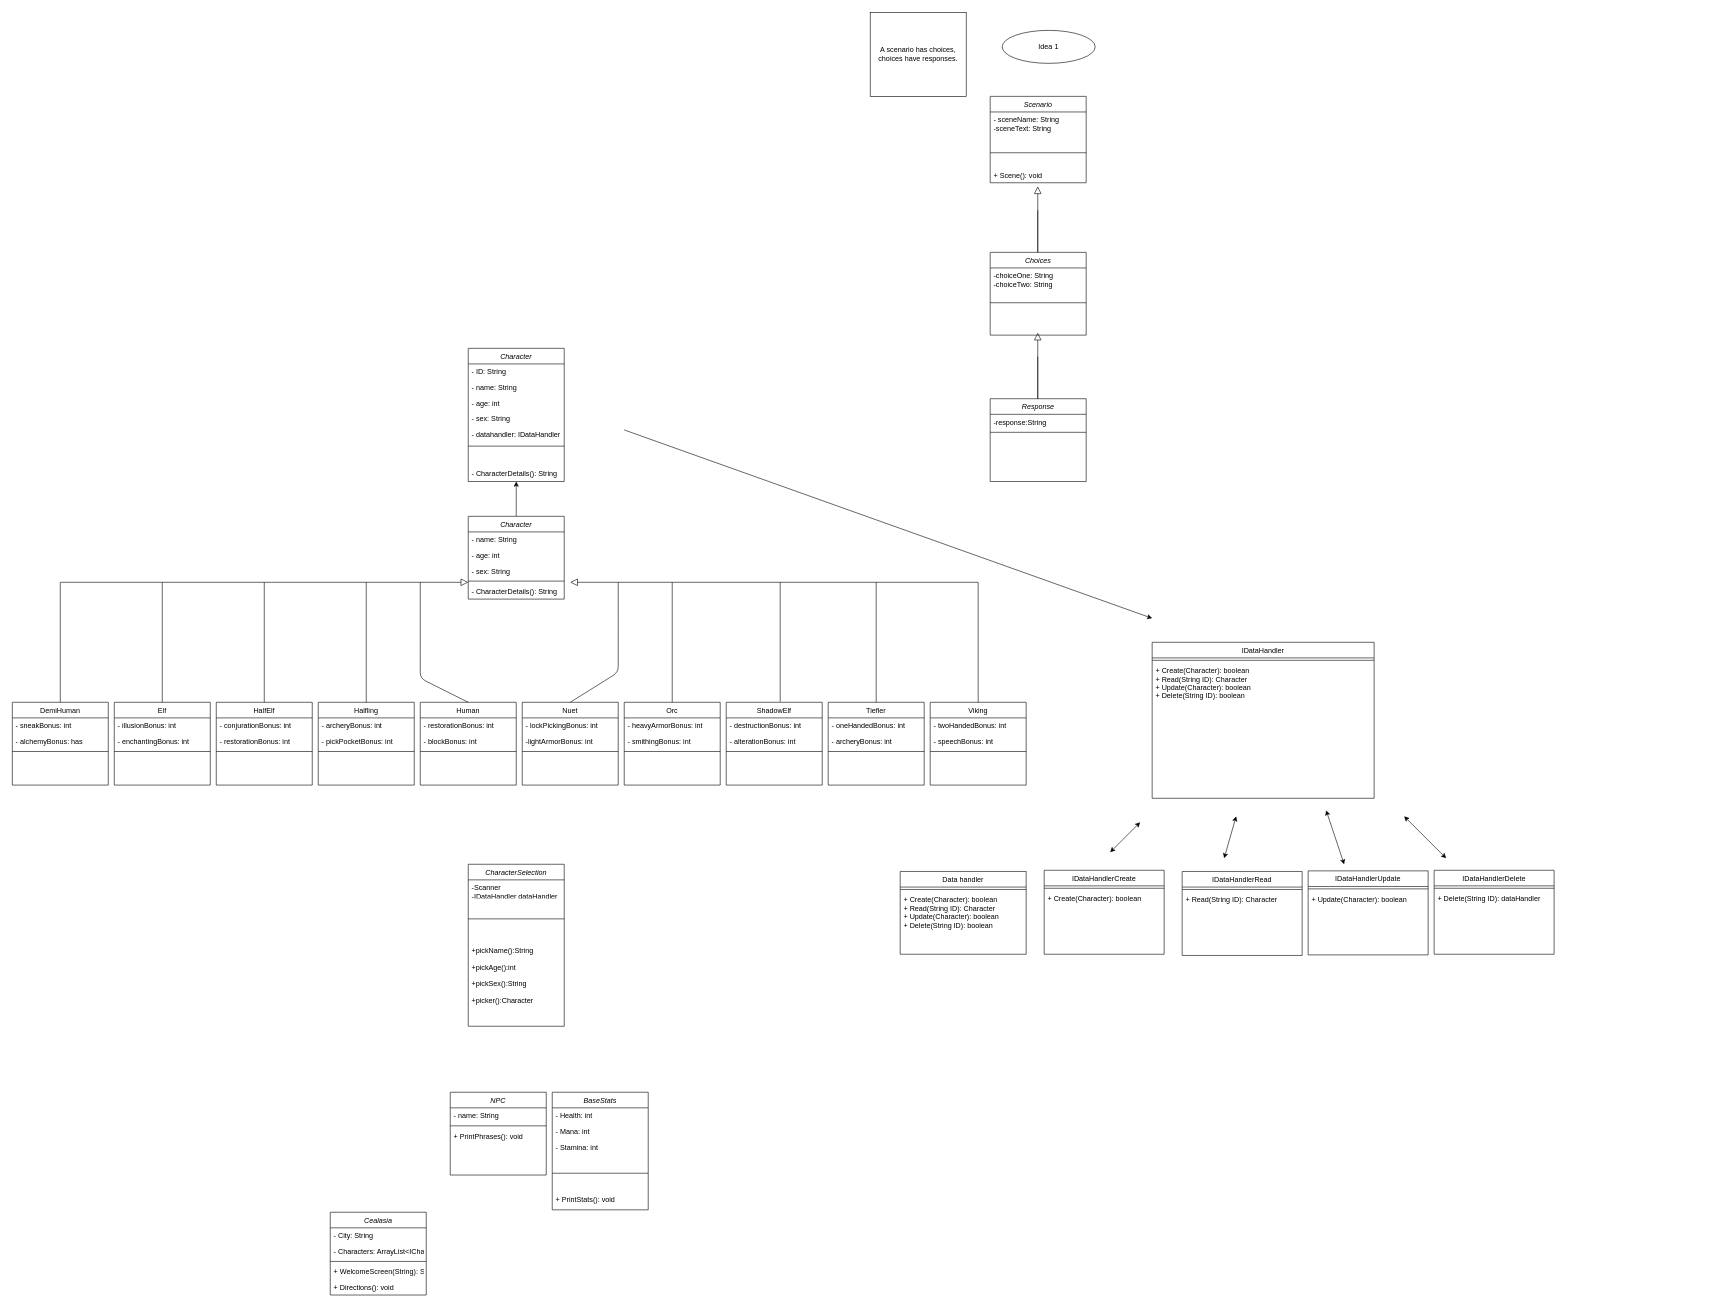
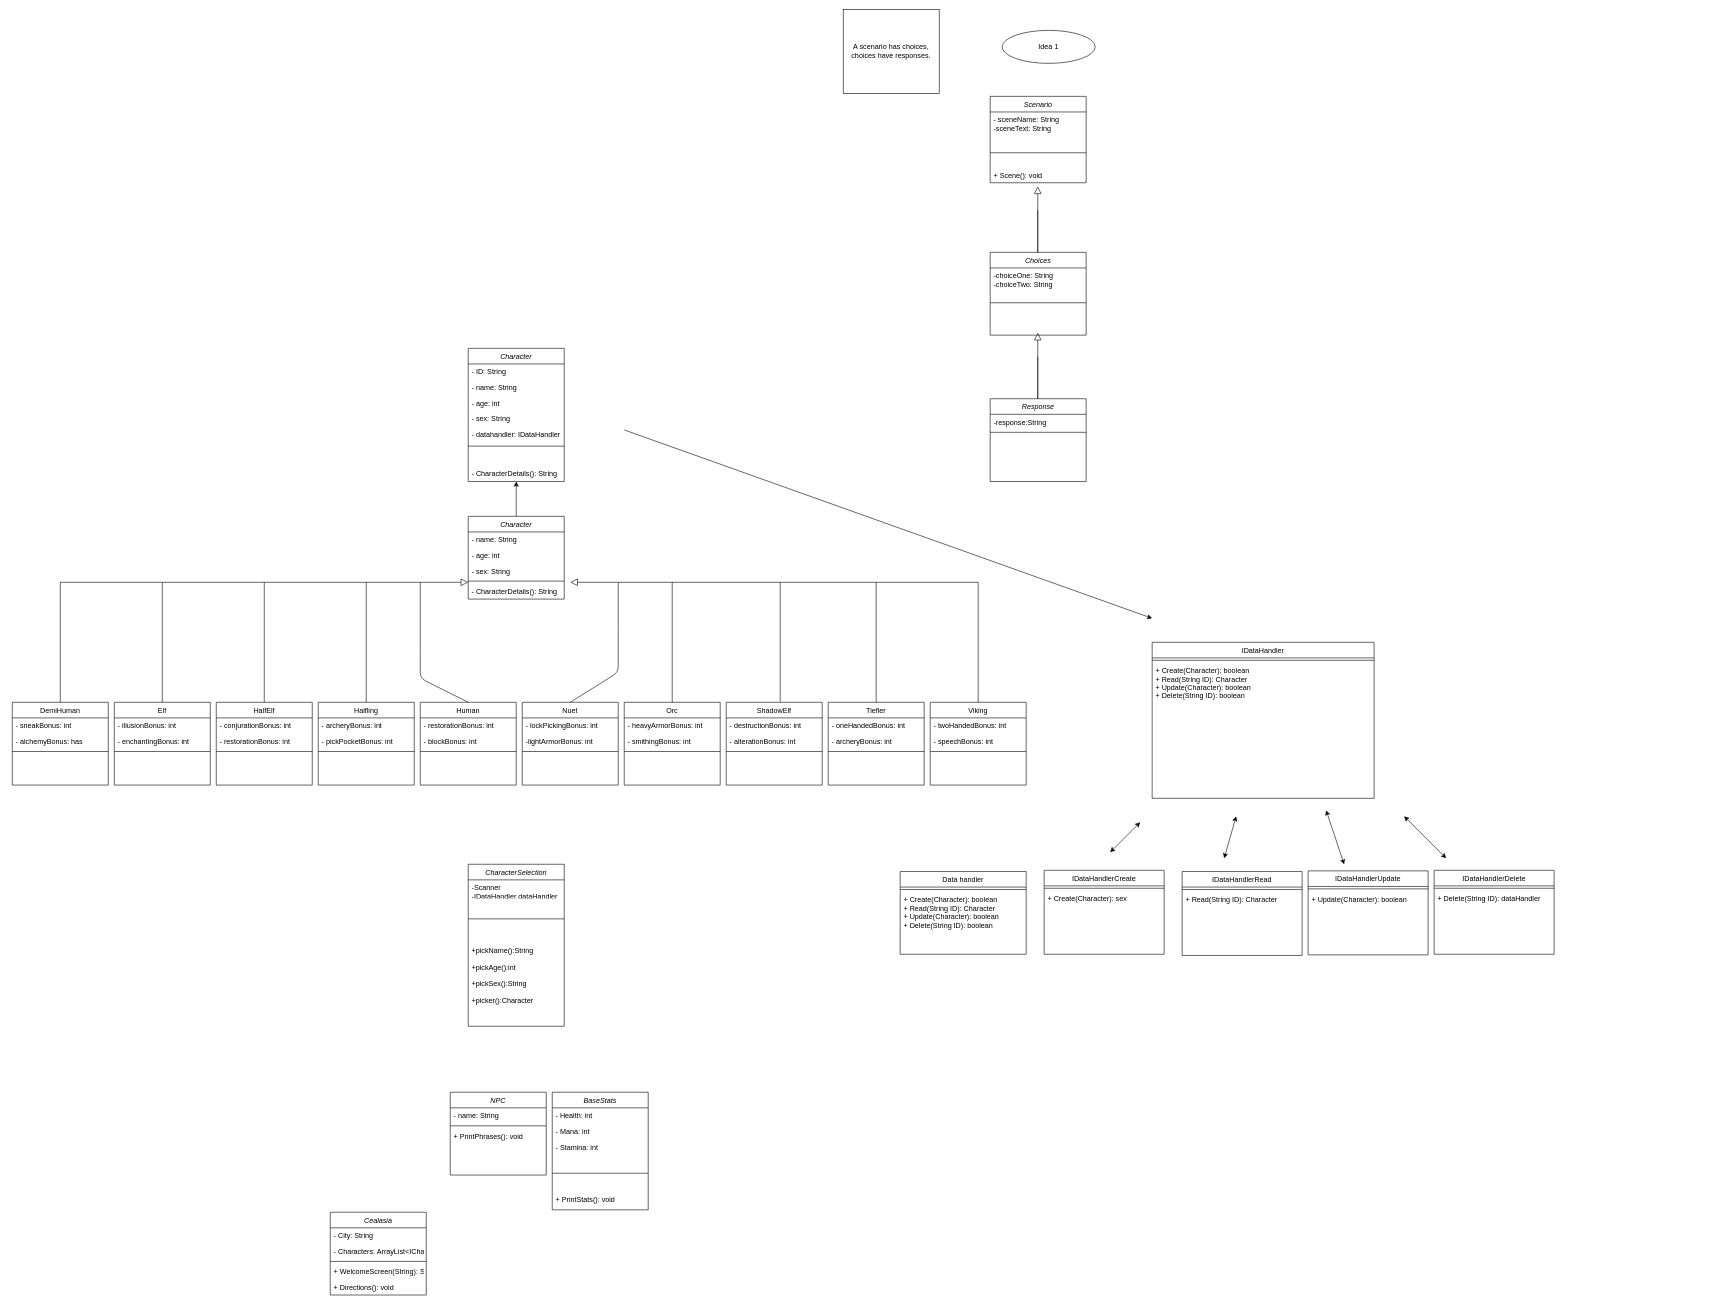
node "A scenario has choices, choices have responses.": moved (918, 54) -> (891, 51)
node "+ Create(Character): boolean": label "+ Create(Character): boolean" -> "+ Create(Character): sex"
